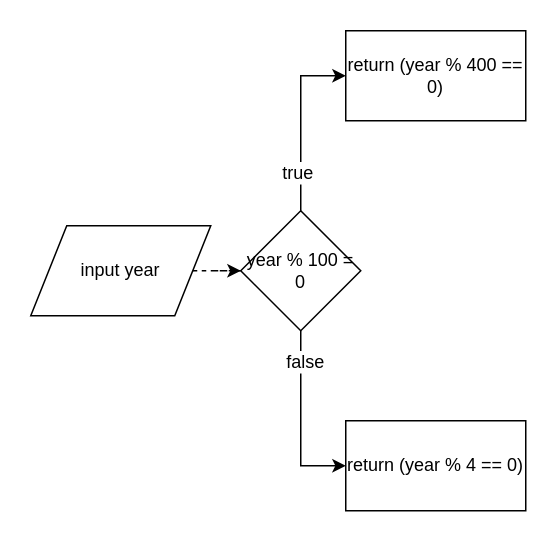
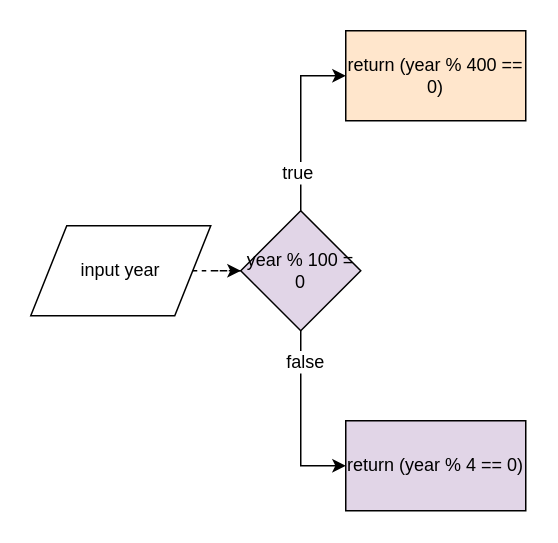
node "return (year % 400 == 0)": fillcolor #ffffff -> #ffe6cc
node "year % 100 = 0": fillcolor #ffffff -> #e1d5e7
node "return (year % 4 == 0)": fillcolor #ffffff -> #e1d5e7
